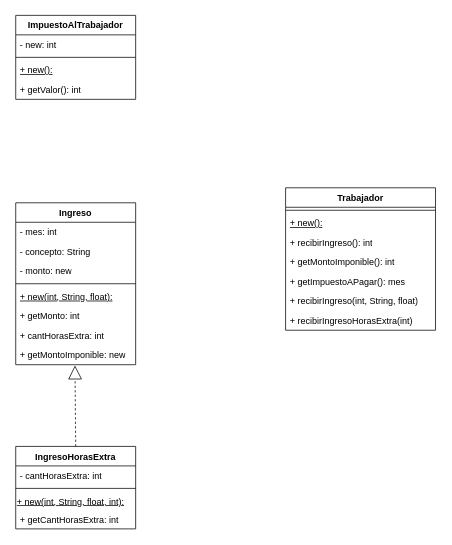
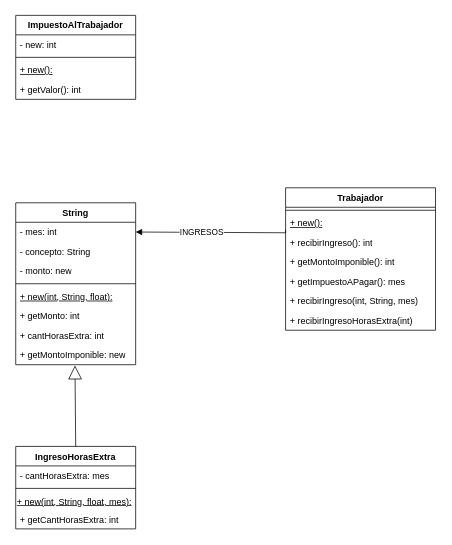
node "Ingreso": label "Ingreso" -> "String"
edge "+ recibirIngreso(): int" -> "- mes: int": added, label "INGRESOS"
node "+ recibirIngreso(int, String, float)": label "+ recibirIngreso(int, String, float)" -> "+ recibirIngreso(int, String, mes)"
edge "IngresoHorasExtra" -> "+ getMontoImponible: new": style dashed -> solid
node "- cantHorasExtra: int": label "- cantHorasExtra: int" -> "- cantHorasExtra: mes"
node "+ new(int, String, float, int):": label "+ new(int, String, float, int):" -> "+ new(int, String, float, mes):"
